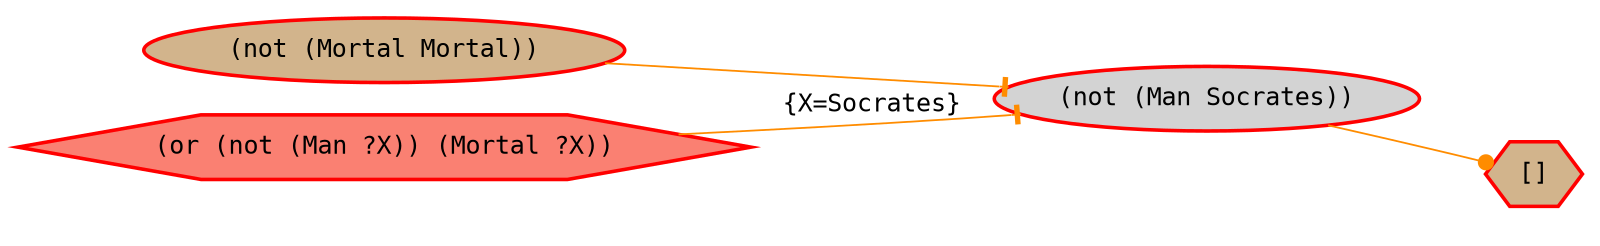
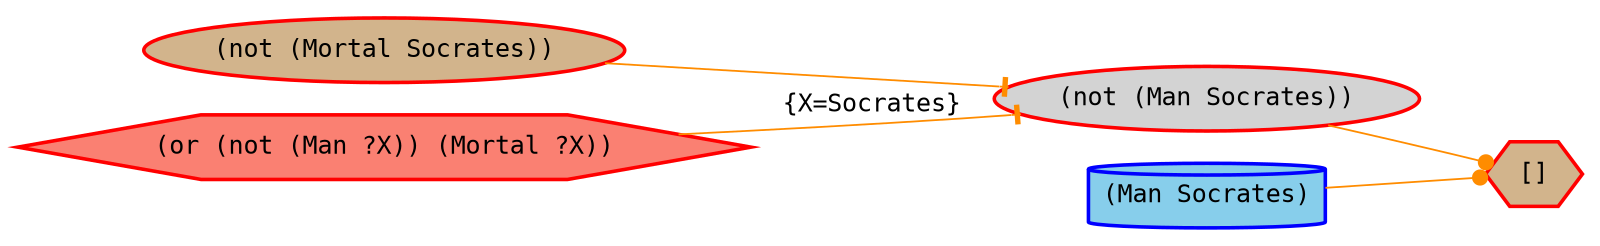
node "(not (Mortal Mortal))": label "(not (Mortal Mortal))" -> "(not (Mortal Socrates))"
node "(Man Socrates)": added
